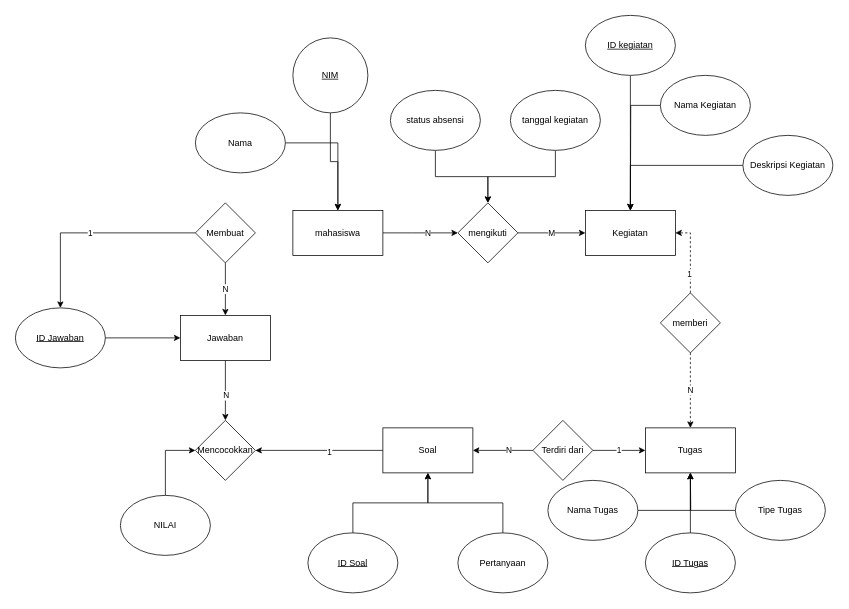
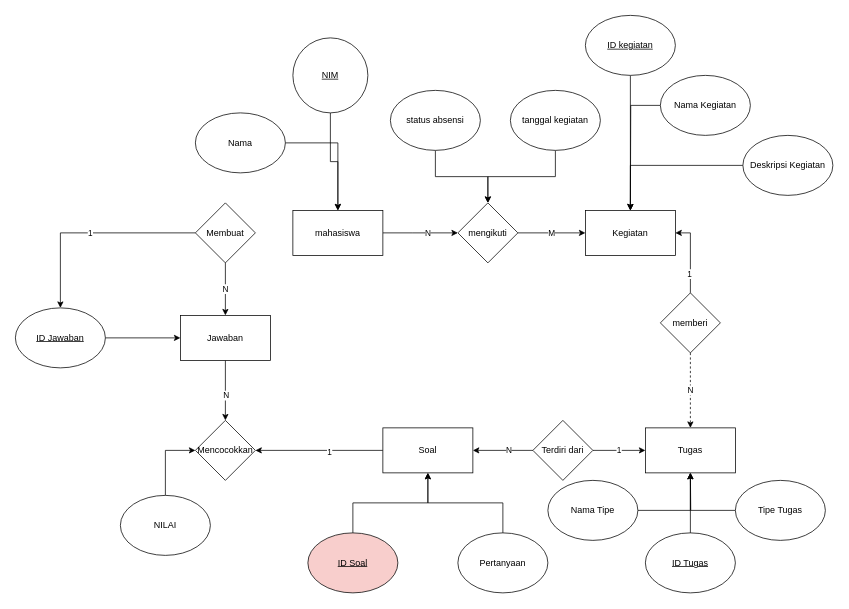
edge "memberi" -> "Kegiatan": style dashed -> solid
node "Nama Tugas": label "Nama Tugas" -> "Nama Tipe"
node "ID Soal": fillcolor #ffffff -> #f8cecc
